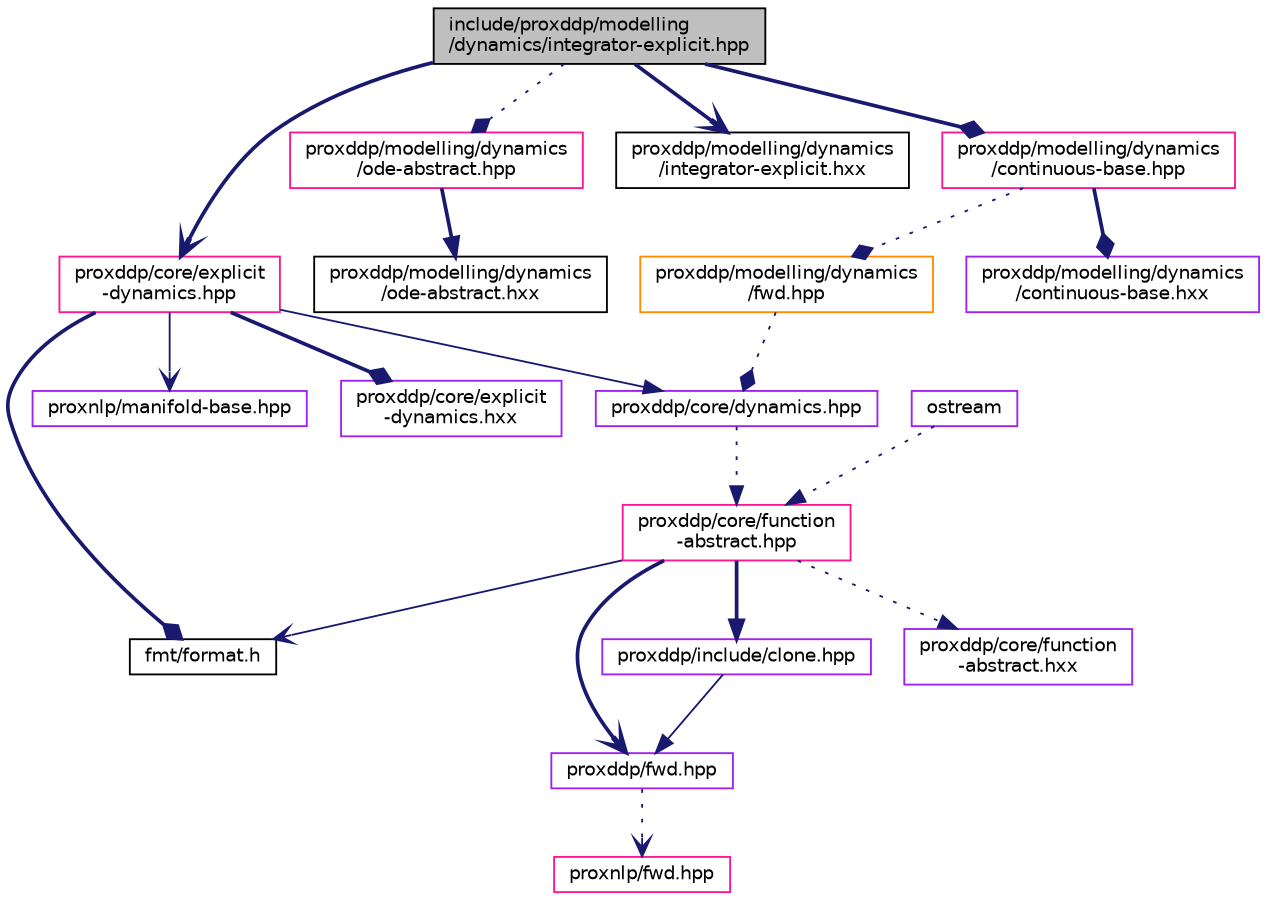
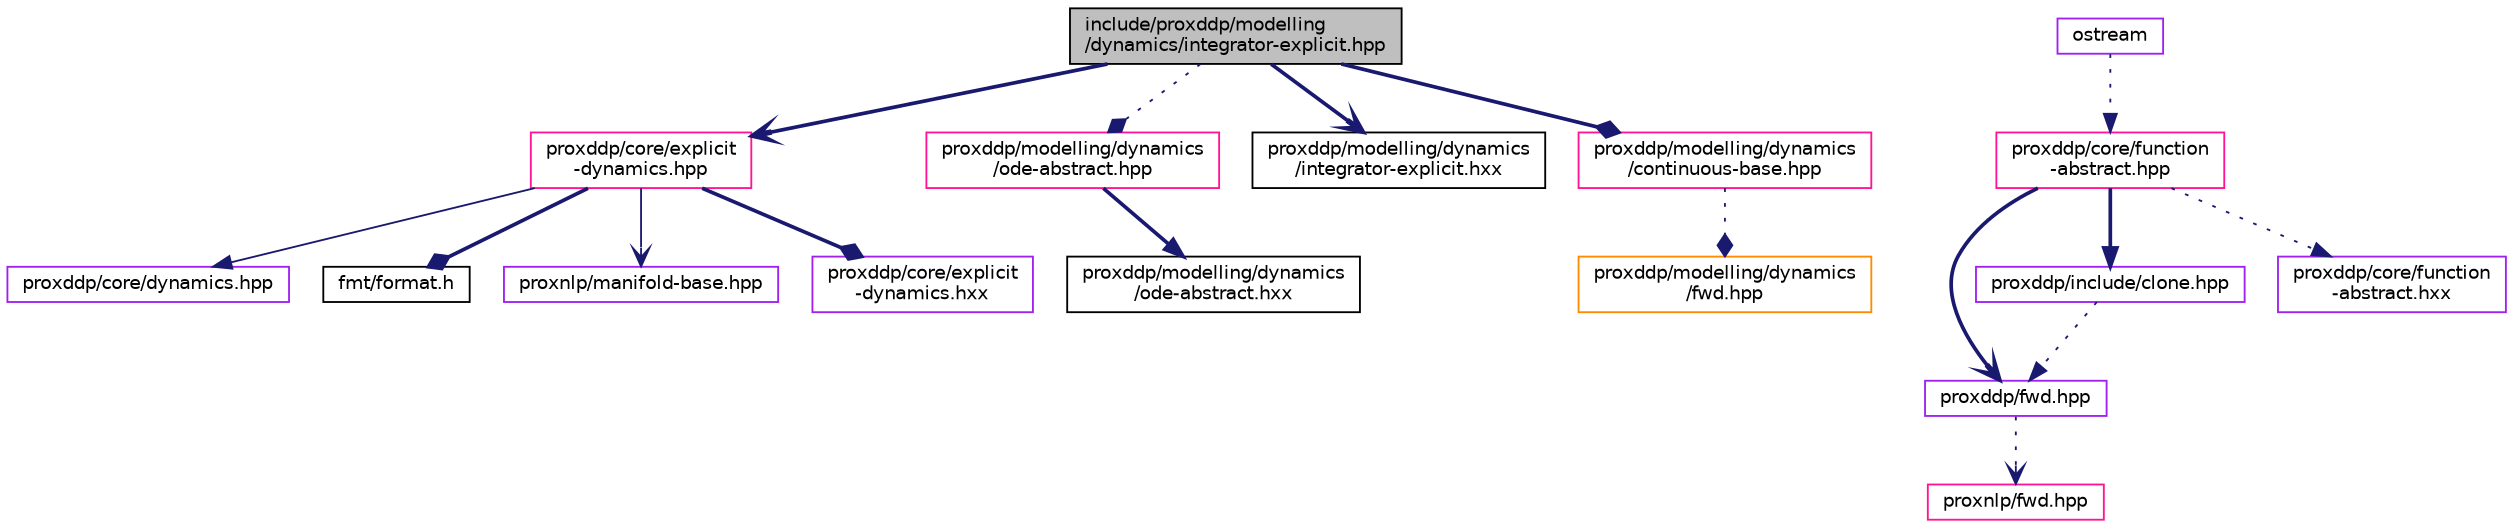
node "proxddp/modelling/dynamics /continuous-base.hxx": removed
edge "proxddp/modelling/dynamics /fwd.hpp" -> "proxddp/core/dynamics.hpp": removed
edge "proxddp/core/dynamics.hpp" -> "proxddp/core/function -abstract.hpp": removed
edge "proxddp/core/function -abstract.hpp" -> "fmt/format.h": removed
edge "proxddp/include/clone.hpp" -> "proxddp/fwd.hpp": style solid -> dotted
